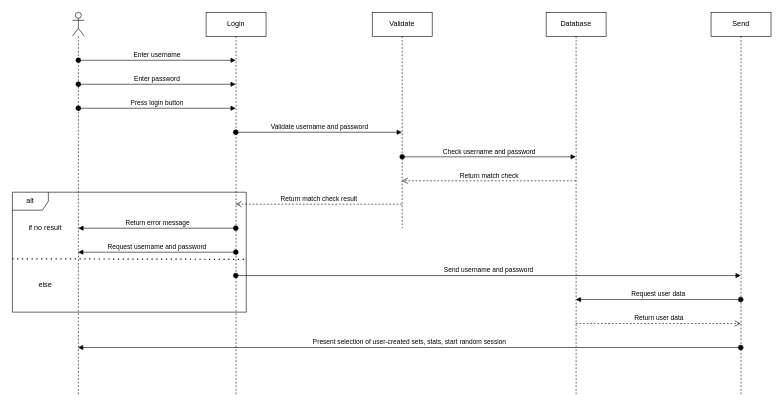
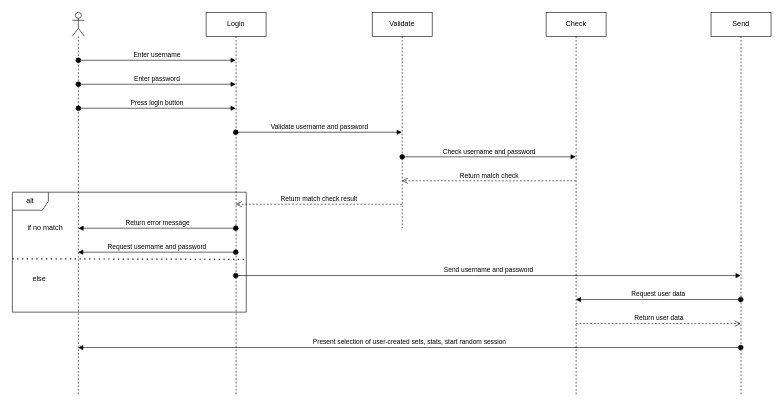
node "Database": label "Database" -> "Check"
node "if no result": label "if no result" -> "if no match"
node "else": moved (45, 285) -> (39, 279)
